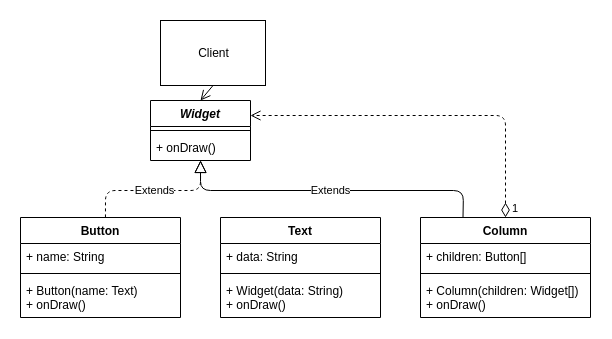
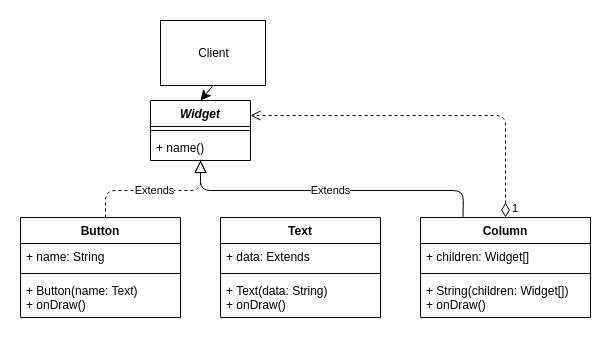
edge "Client" -> "Widget": arrowhead open -> classic
node "+ onDraw()": label "+ onDraw()" -> "+ name()"
node "+ data: String": label "+ data: String" -> "+ data: Extends"
node "+ children: Button[]": label "+ children: Button[]" -> "+ children: Widget[]"
node "+ Widget(data: String) + onDraw()": label "+ Widget(data: String) + onDraw()" -> "+ Text(data: String) + onDraw()"
node "+ Column(children: Widget[]) + onDraw()": label "+ Column(children: Widget[]) + onDraw()" -> "+ String(children: Widget[]) + onDraw()"
